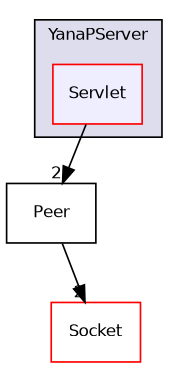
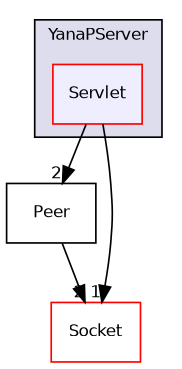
edge "Servlet" -> "Socket": added
